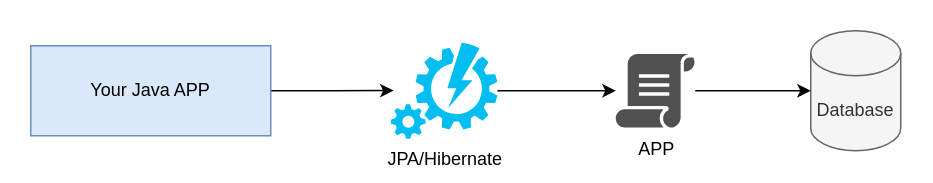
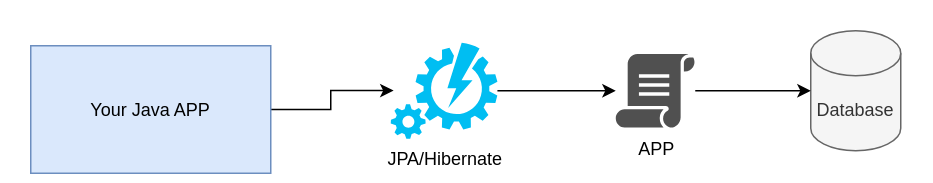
node "Your Java APP": size 240x90 -> 240x128
